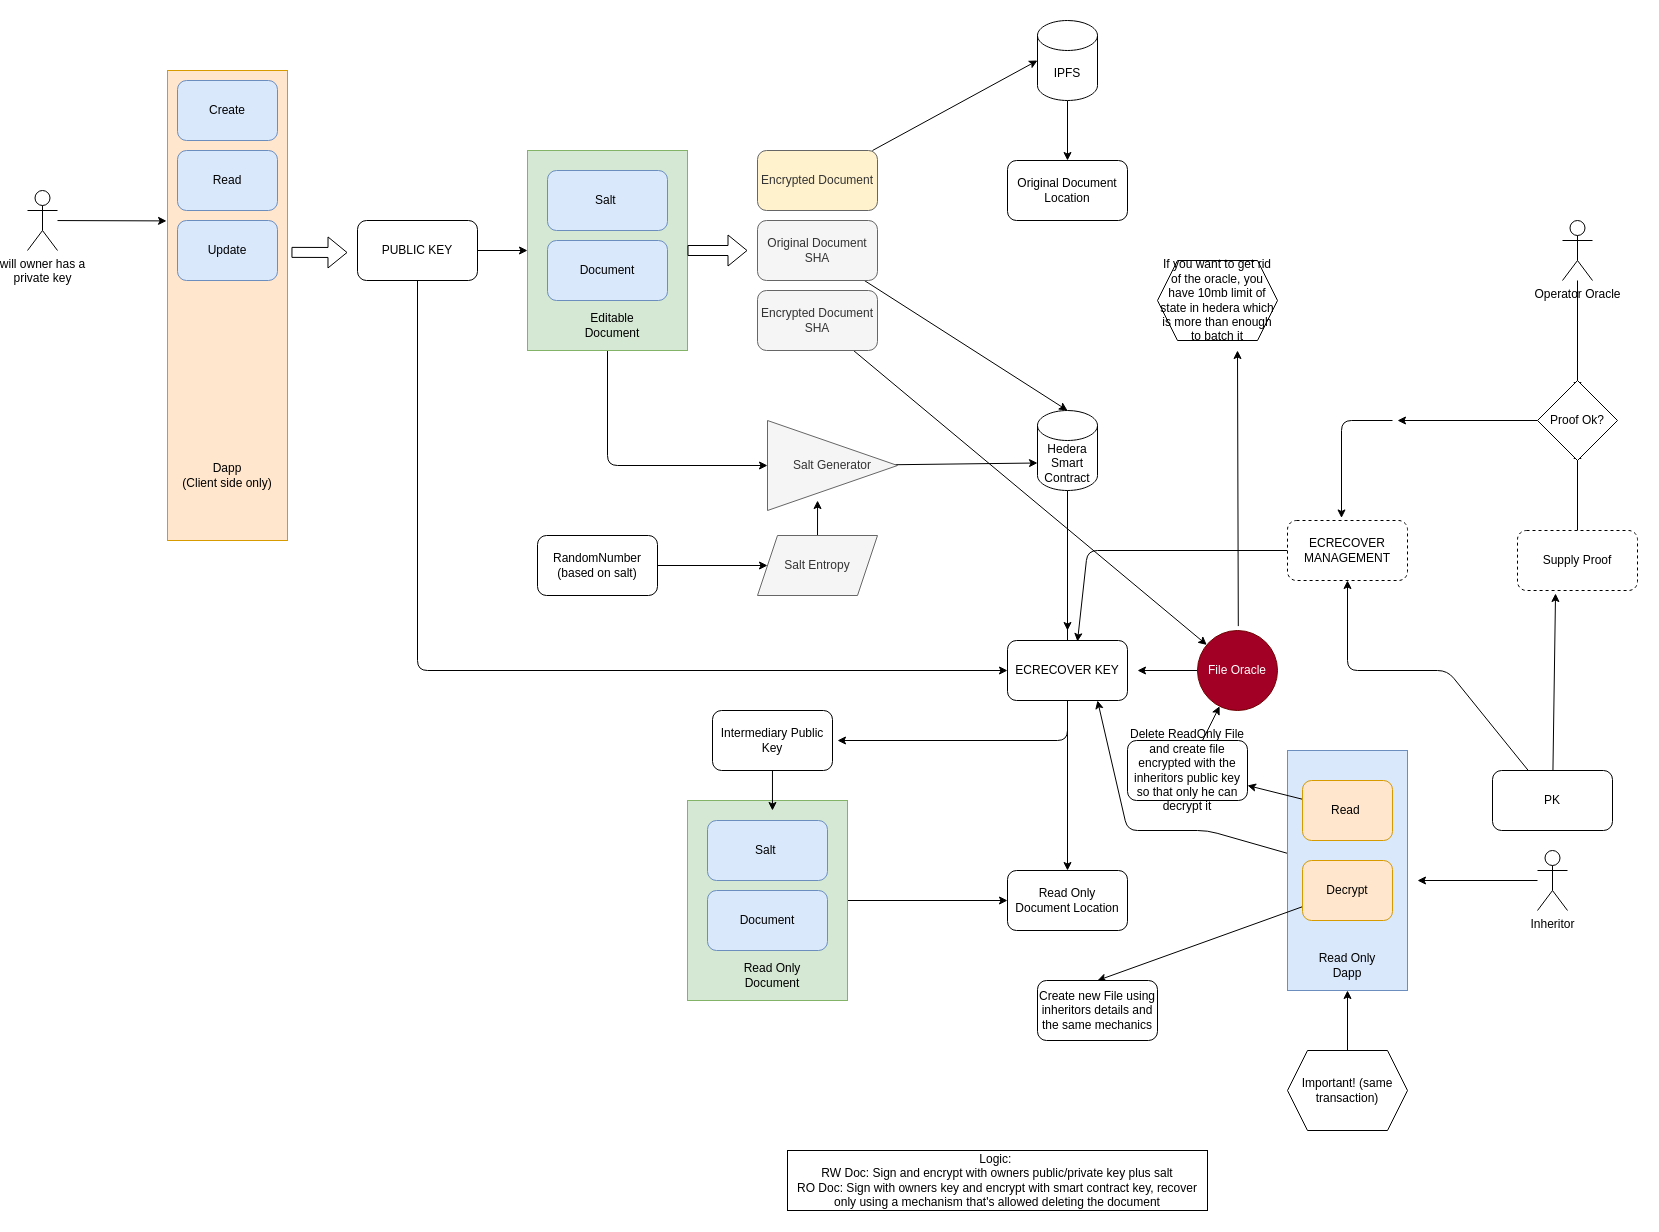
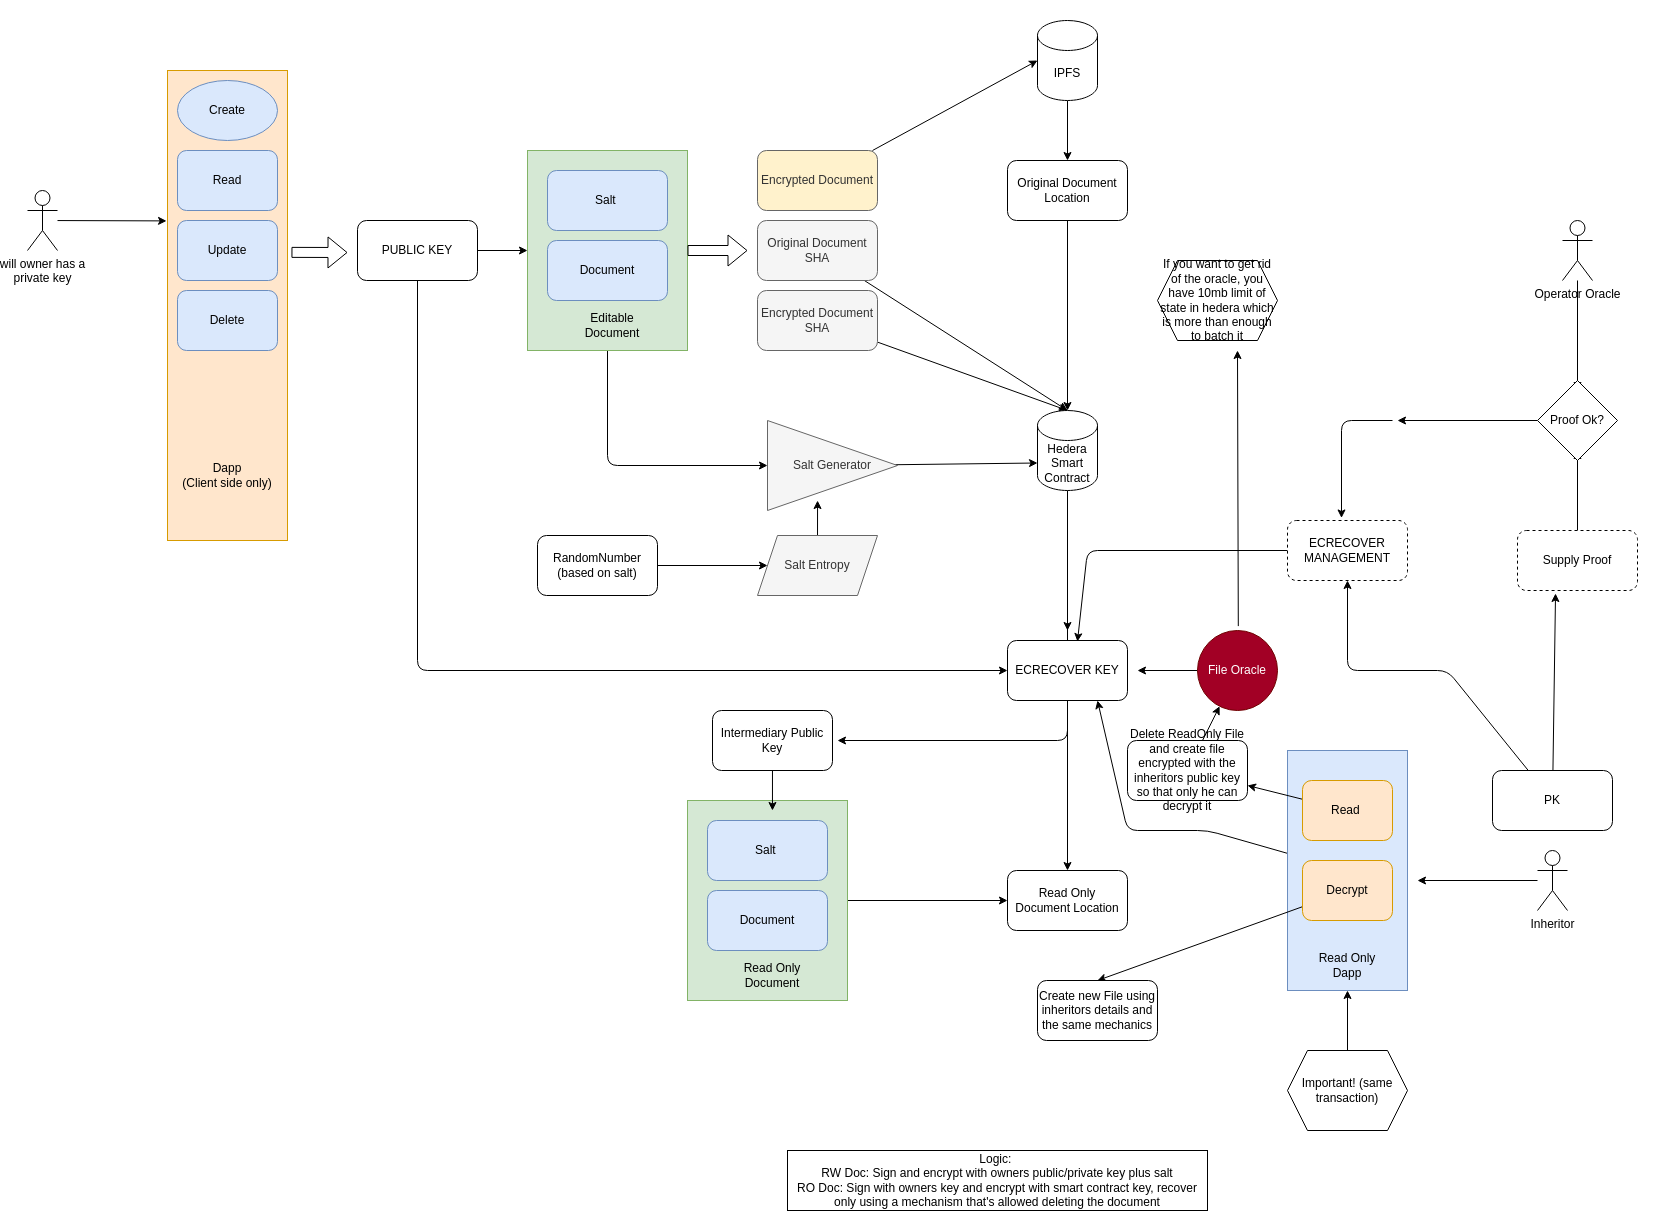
node "Create": shape rounded rectangle -> ellipse
edge "Original Document Location" -> "Hedera Smart Contract": added
node "Delete": added
edge "Encrypted Document SHA" -> "File Oracle": now "Encrypted Document SHA" -> "Hedera Smart Contract"
